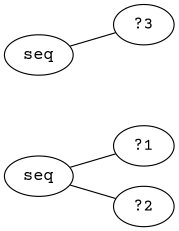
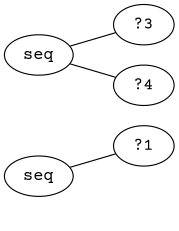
node "?4": added
node "?2": removed
